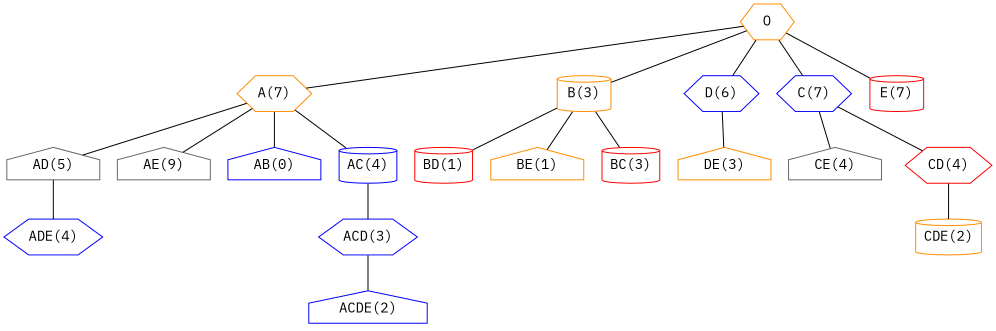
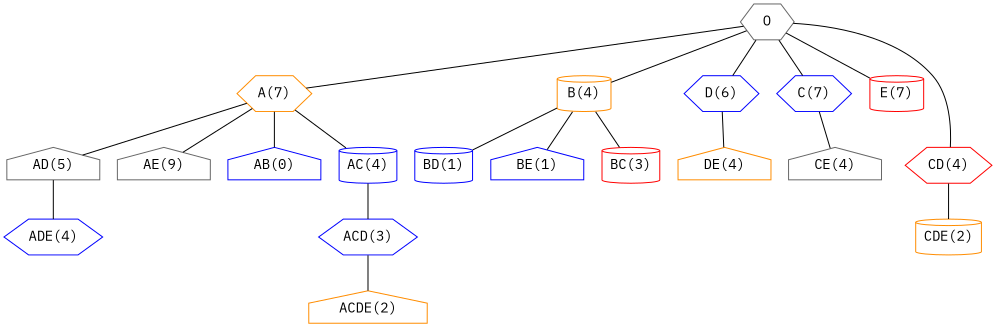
node "O": color darkorange -> gray40
node "B(3)": label "B(3)" -> "B(4)"
edge "C(7)" -- "CD(4)": now "O" -- "CD(4)"
node "BD(1)": color red -> blue
node "BE(1)": color darkorange -> blue
node "DE(3)": label "DE(3)" -> "DE(4)"
node "ACDE(2)": color blue -> darkorange
